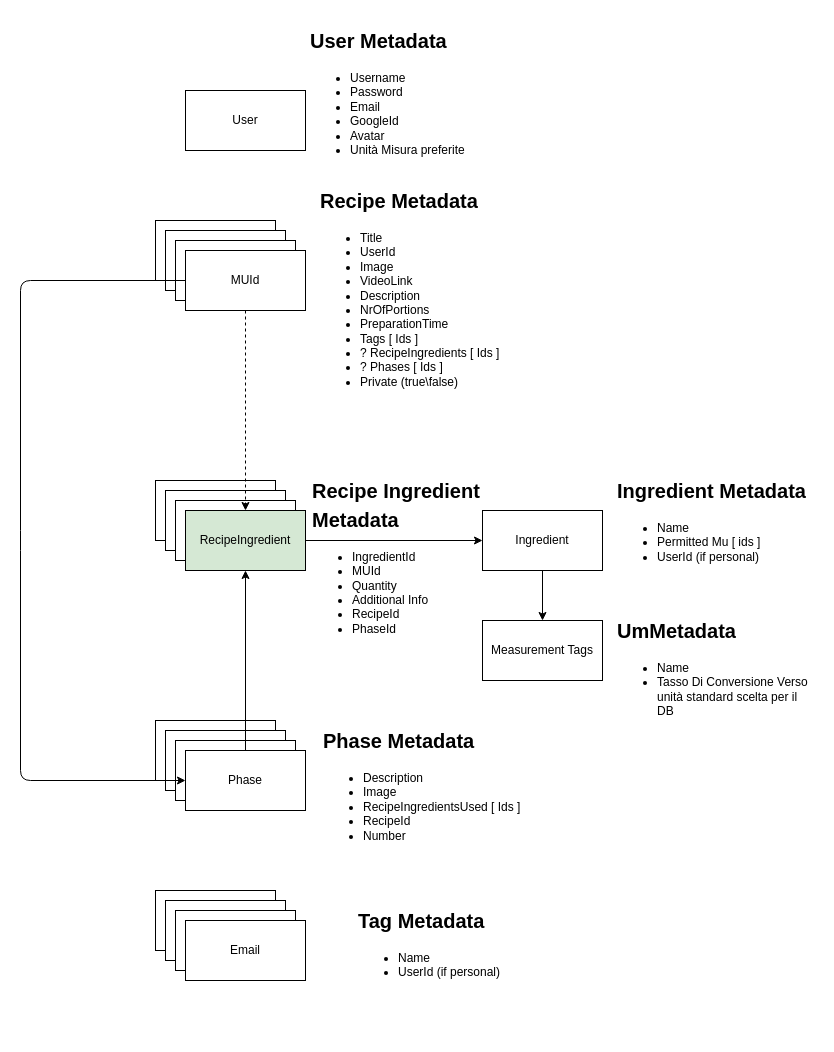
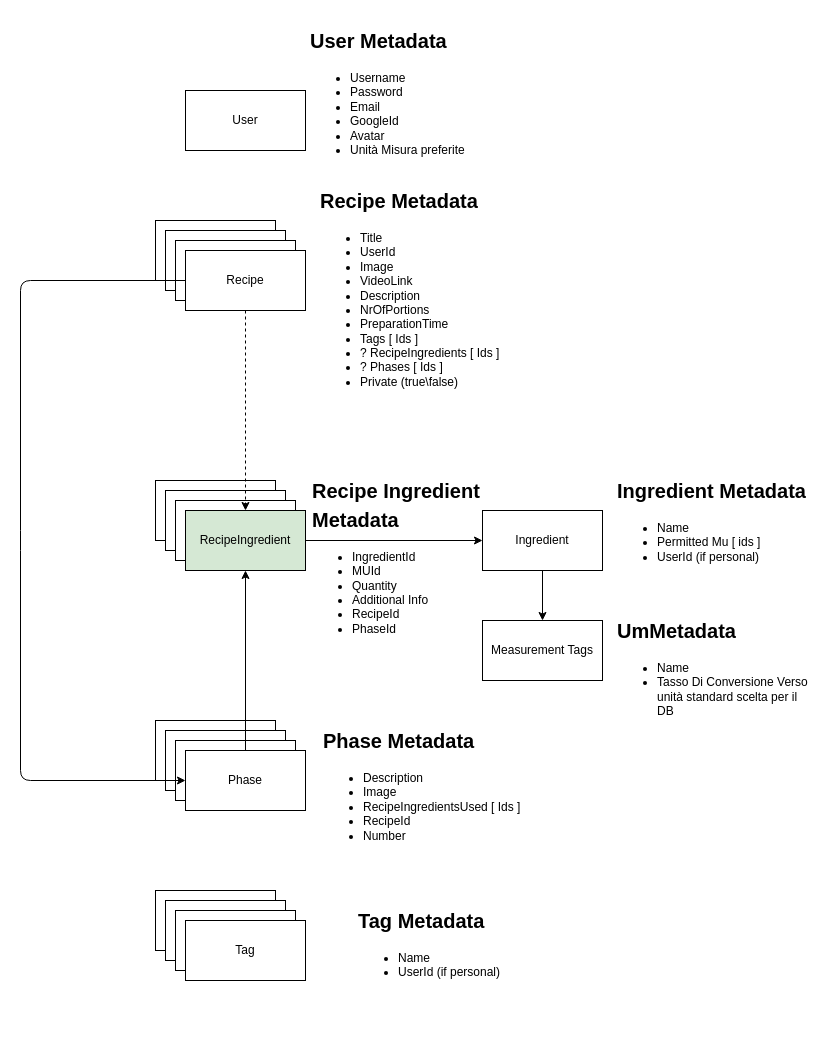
node "MUId": label "MUId" -> "Recipe"
node "Email": label "Email" -> "Tag"
